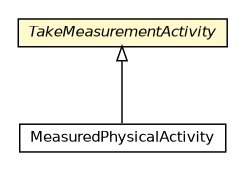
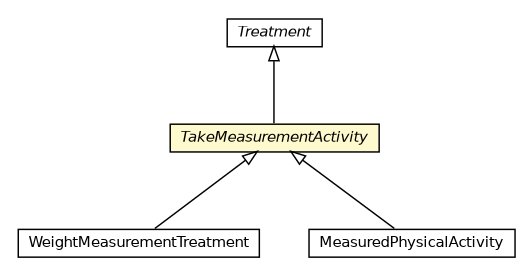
node "Treatment": added
node "WeightMeasurementTreatment": added
